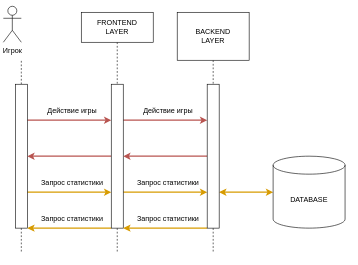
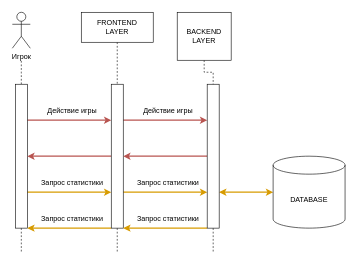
node "Игрок": moved (12, 24) -> (21, 30)
node "BACKEND LAYER": size 72x48 -> 54x48
